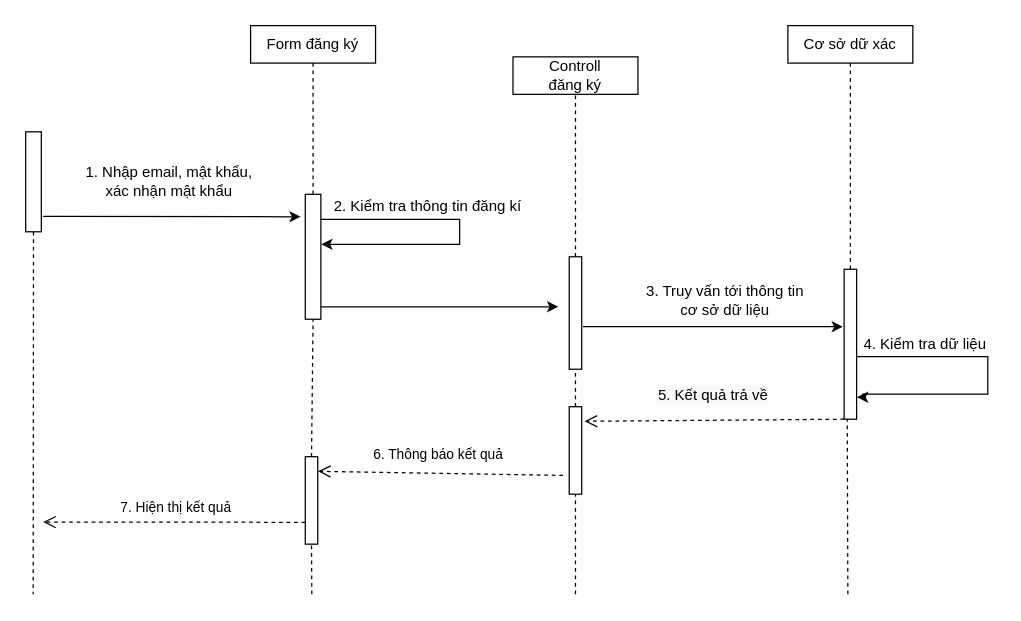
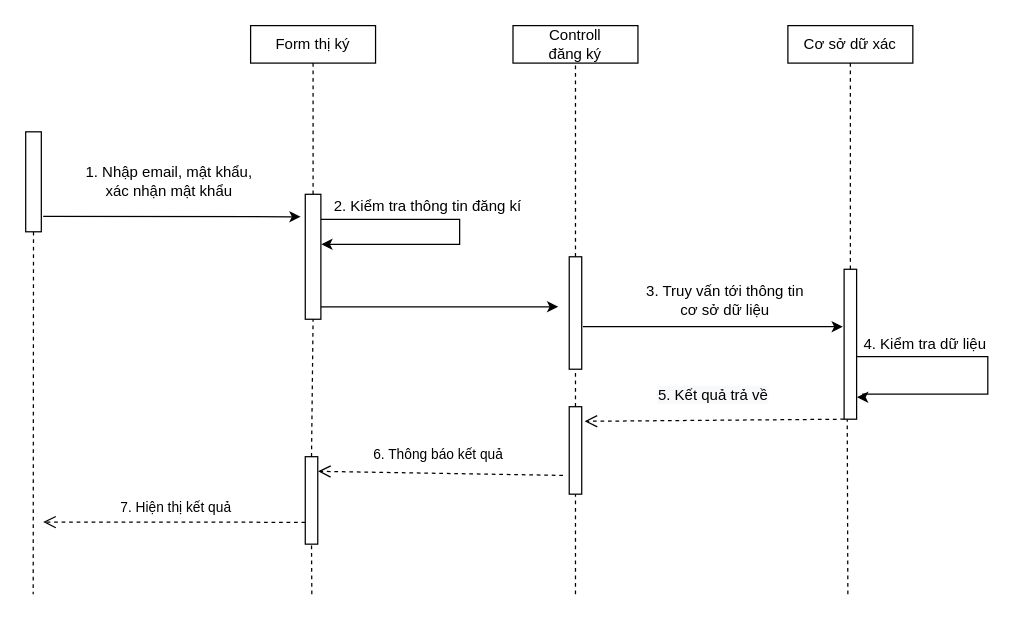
node "Form đăng ký": label "Form đăng ký" -> "Form thị ký"
node "Controll đăng ký": moved (576, 76) -> (576, 44)
